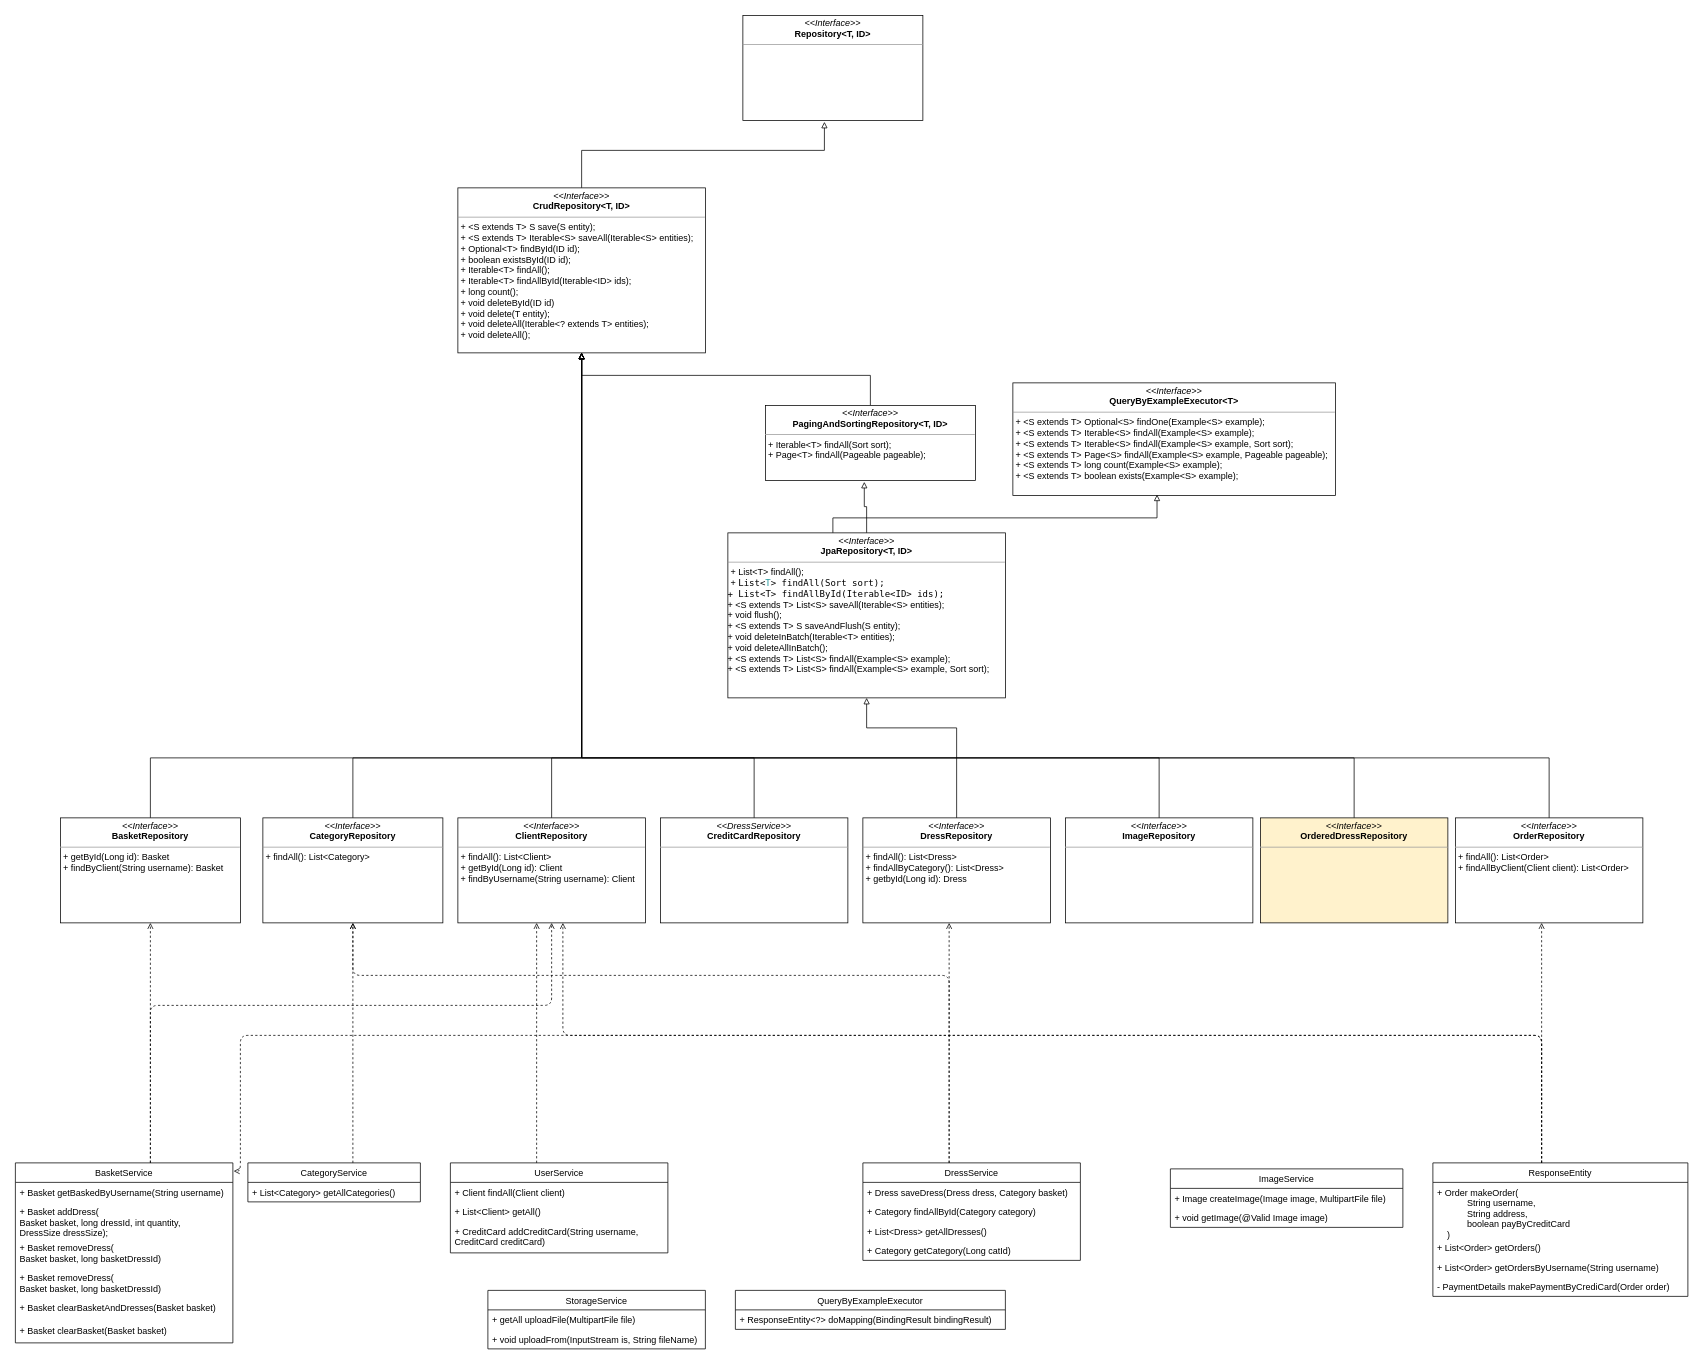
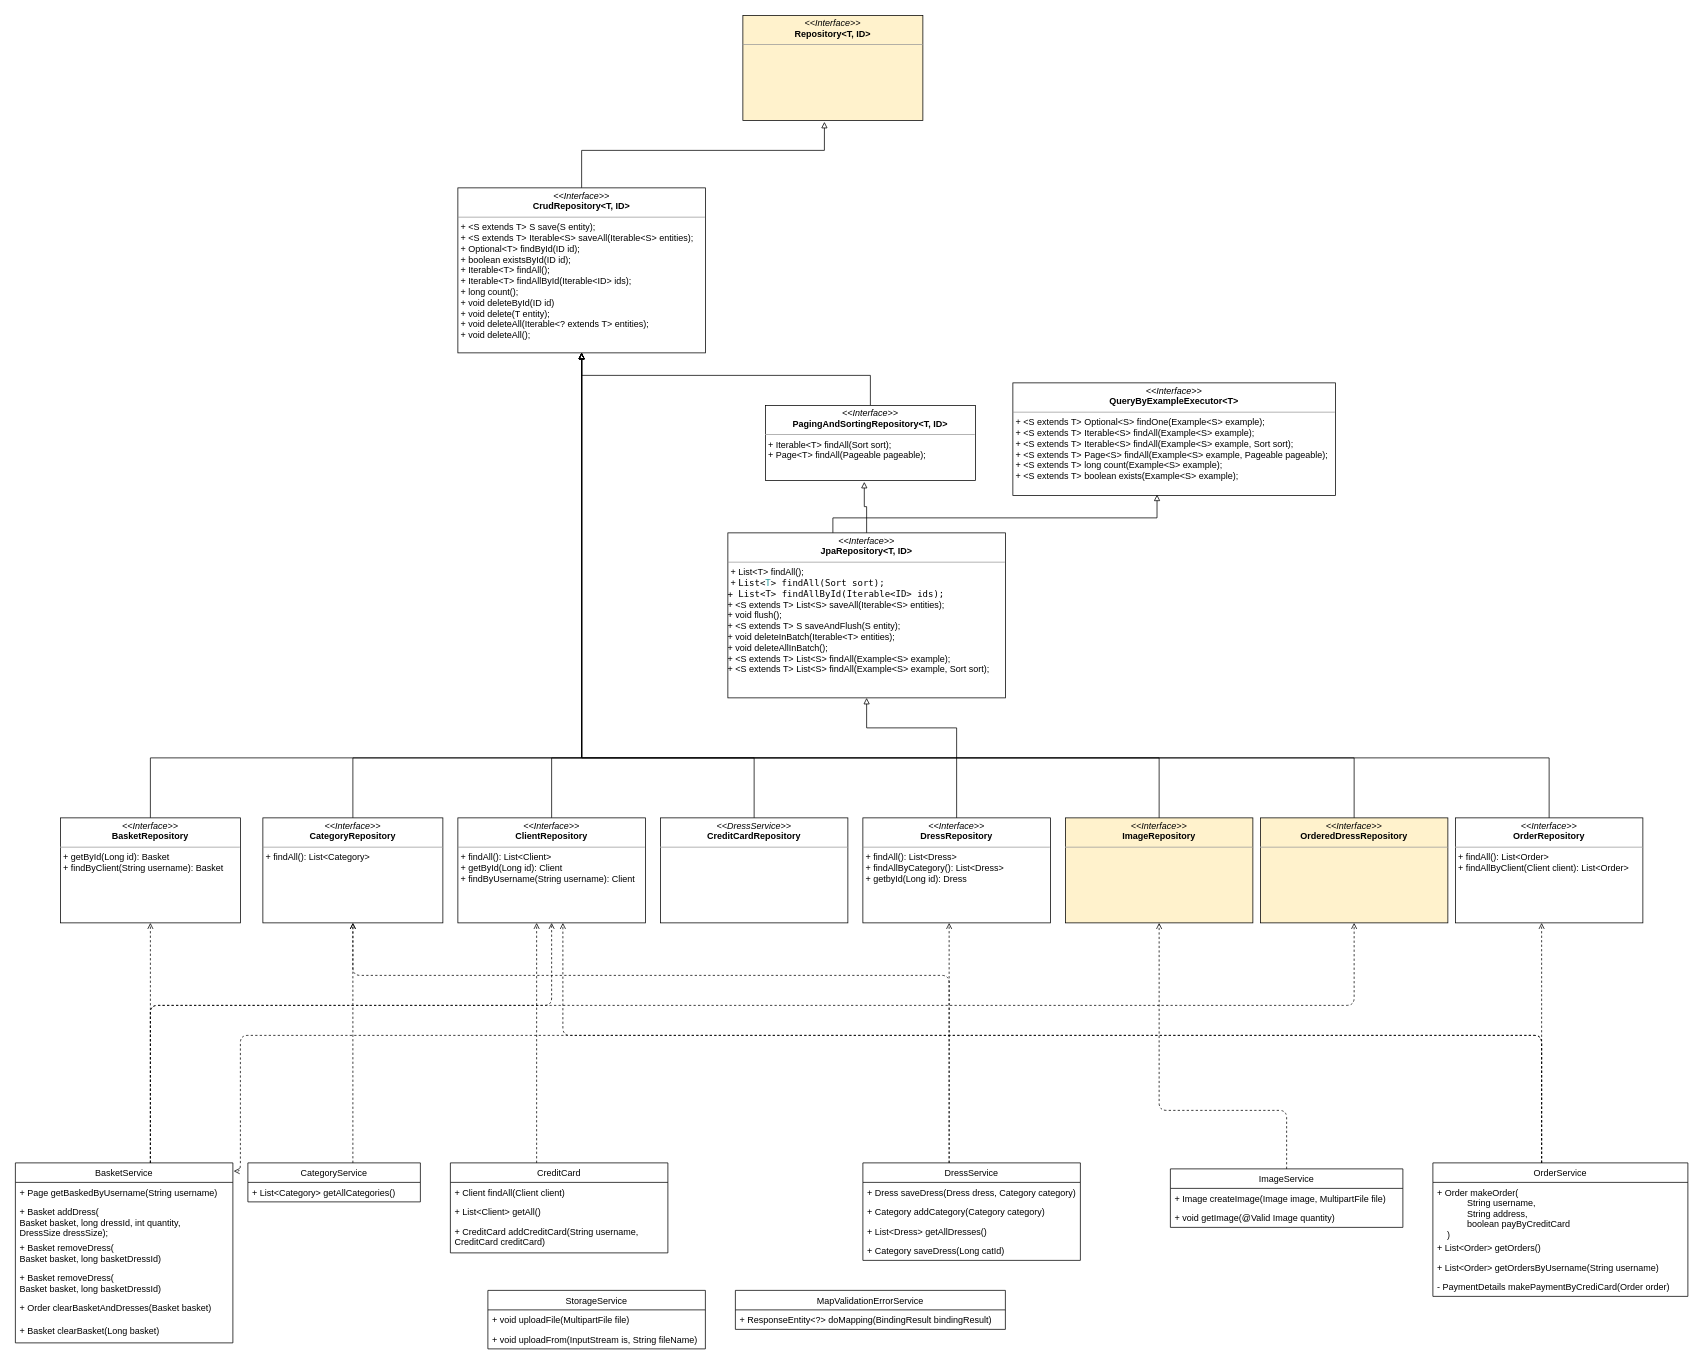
node "<<Interface>> Repository<T, ID>": fillcolor #ffffff -> #fff2cc
node "<<Interface>> ImageRepository": fillcolor #ffffff -> #fff2cc
edge "BasketService" -> "<<Interface>> OrderedDressRepository": added
edge "ImageService" -> "<<Interface>> ImageRepository": added
node "UserService": label "UserService" -> "CreditCard"
node "ResponseEntity": label "ResponseEntity" -> "OrderService"
node "+ Basket getBaskedByUsername(String username)": label "+ Basket getBaskedByUsername(String username)" -> "+ Page getBaskedByUsername(String username)"
node "+ Dress saveDress(Dress dress, Category basket)": label "+ Dress saveDress(Dress dress, Category basket)" -> "+ Dress saveDress(Dress dress, Category category)"
node "+ Category findAllById(Category category)": label "+ Category findAllById(Category category)" -> "+ Category addCategory(Category category)"
node "+ void getImage(@Valid Image image)": label "+ void getImage(@Valid Image image)" -> "+ void getImage(@Valid Image quantity)"
node "+ Category getCategory(Long catId)": label "+ Category getCategory(Long catId)" -> "+ Category saveDress(Long catId)"
node "QueryByExampleExecutor": label "QueryByExampleExecutor" -> "MapValidationErrorService"
node "+ Basket clearBasketAndDresses(Basket basket)": label "+ Basket clearBasketAndDresses(Basket basket)" -> "+ Order clearBasketAndDresses(Basket basket)"
node "+ getAll uploadFile(MultipartFile file)": label "+ getAll uploadFile(MultipartFile file)" -> "+ void uploadFile(MultipartFile file)"
node "+ Basket clearBasket(Basket basket)": label "+ Basket clearBasket(Basket basket)" -> "+ Basket clearBasket(Long basket)"
